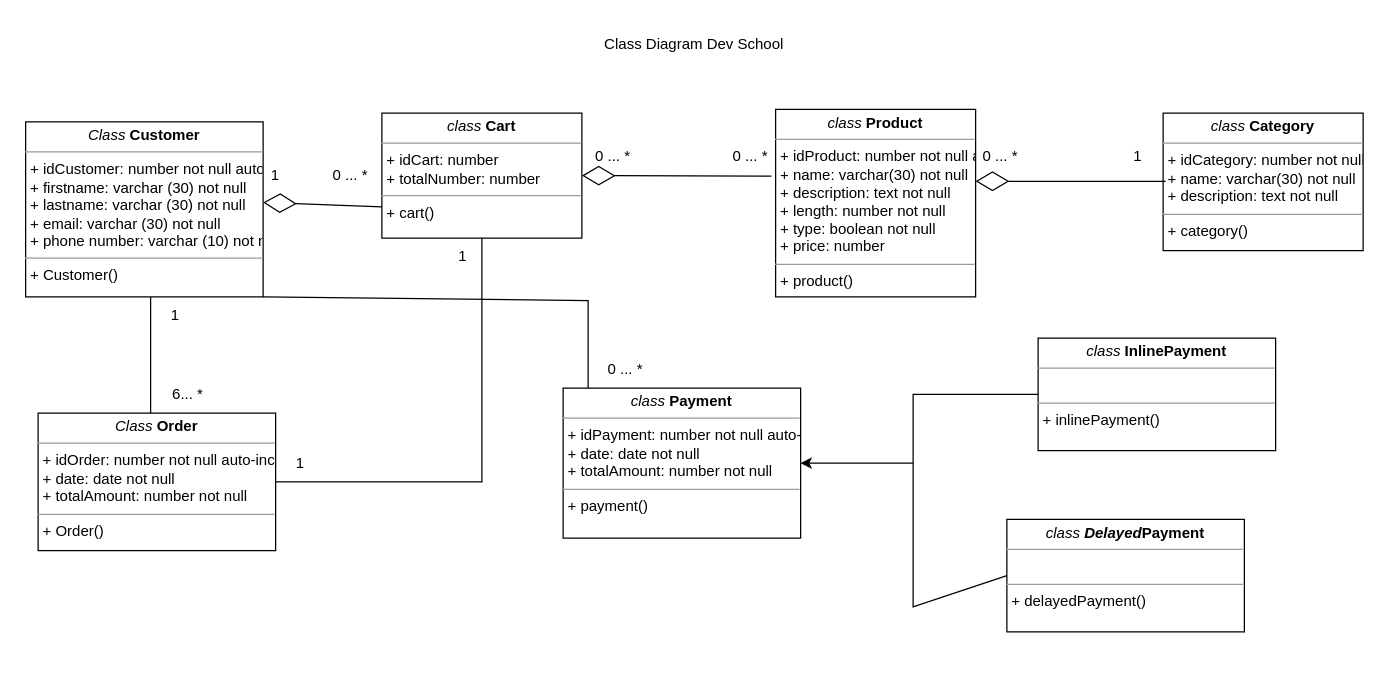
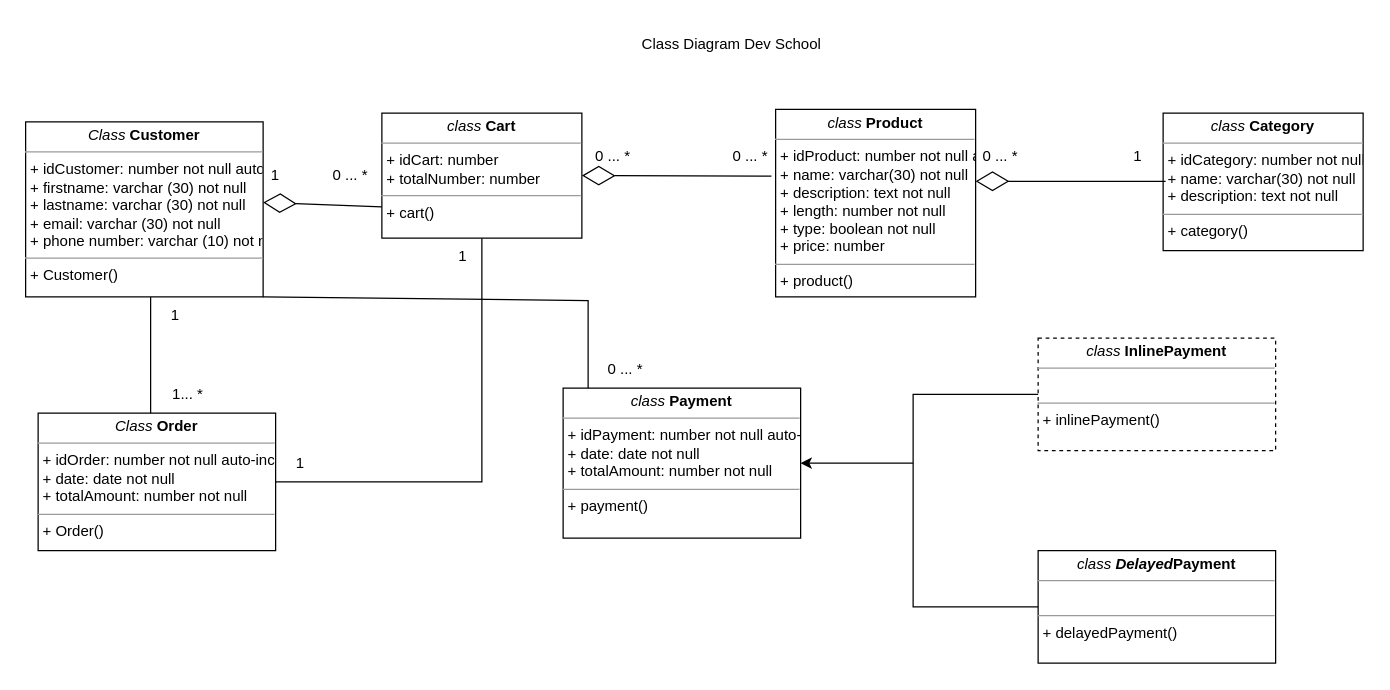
node "Class Diagram Dev School": moved (694, 44) -> (732, 44)
node "6... *": label "6... *" -> "1... *"
node "class InlinePayment + inlinePayment()": style solid -> dashed
node "class DelayedPayment + delayedPayment()": moved (1126, 576) -> (1157, 607)
